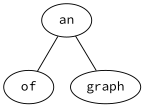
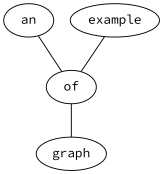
node "example": added
edge "an" -- "graph": now "of" -- "graph"
